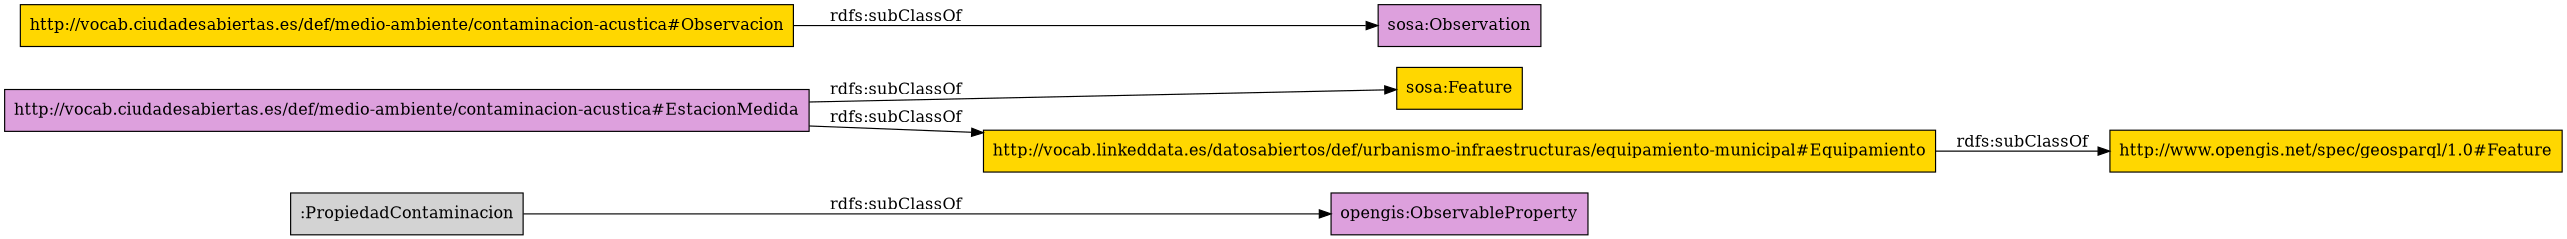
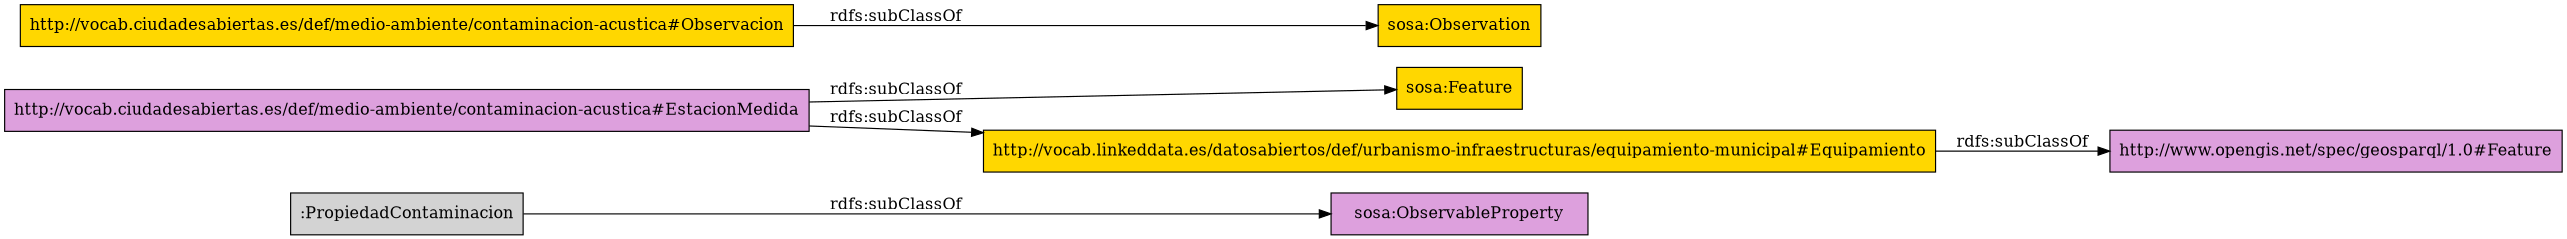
node "sosa:Observation": fillcolor plum -> gold
node "http://www.opengis.net/spec/geosparql/1.0#Feature": fillcolor gold -> plum
node "opengis:ObservableProperty": label "opengis:ObservableProperty" -> "sosa:ObservableProperty"
